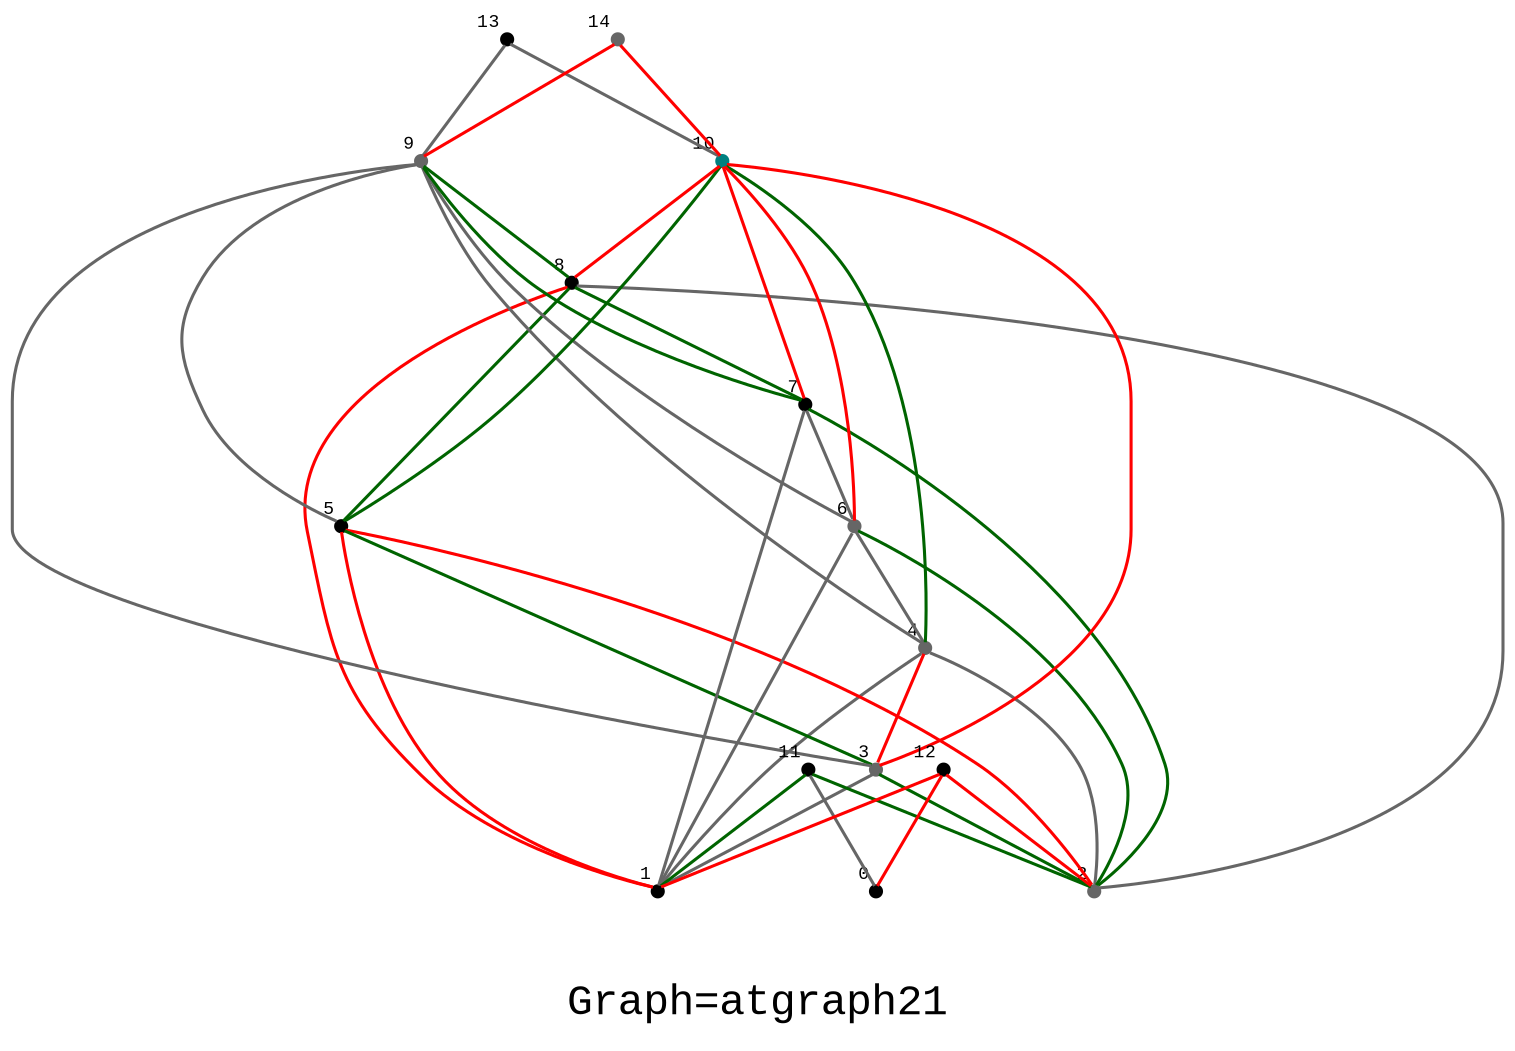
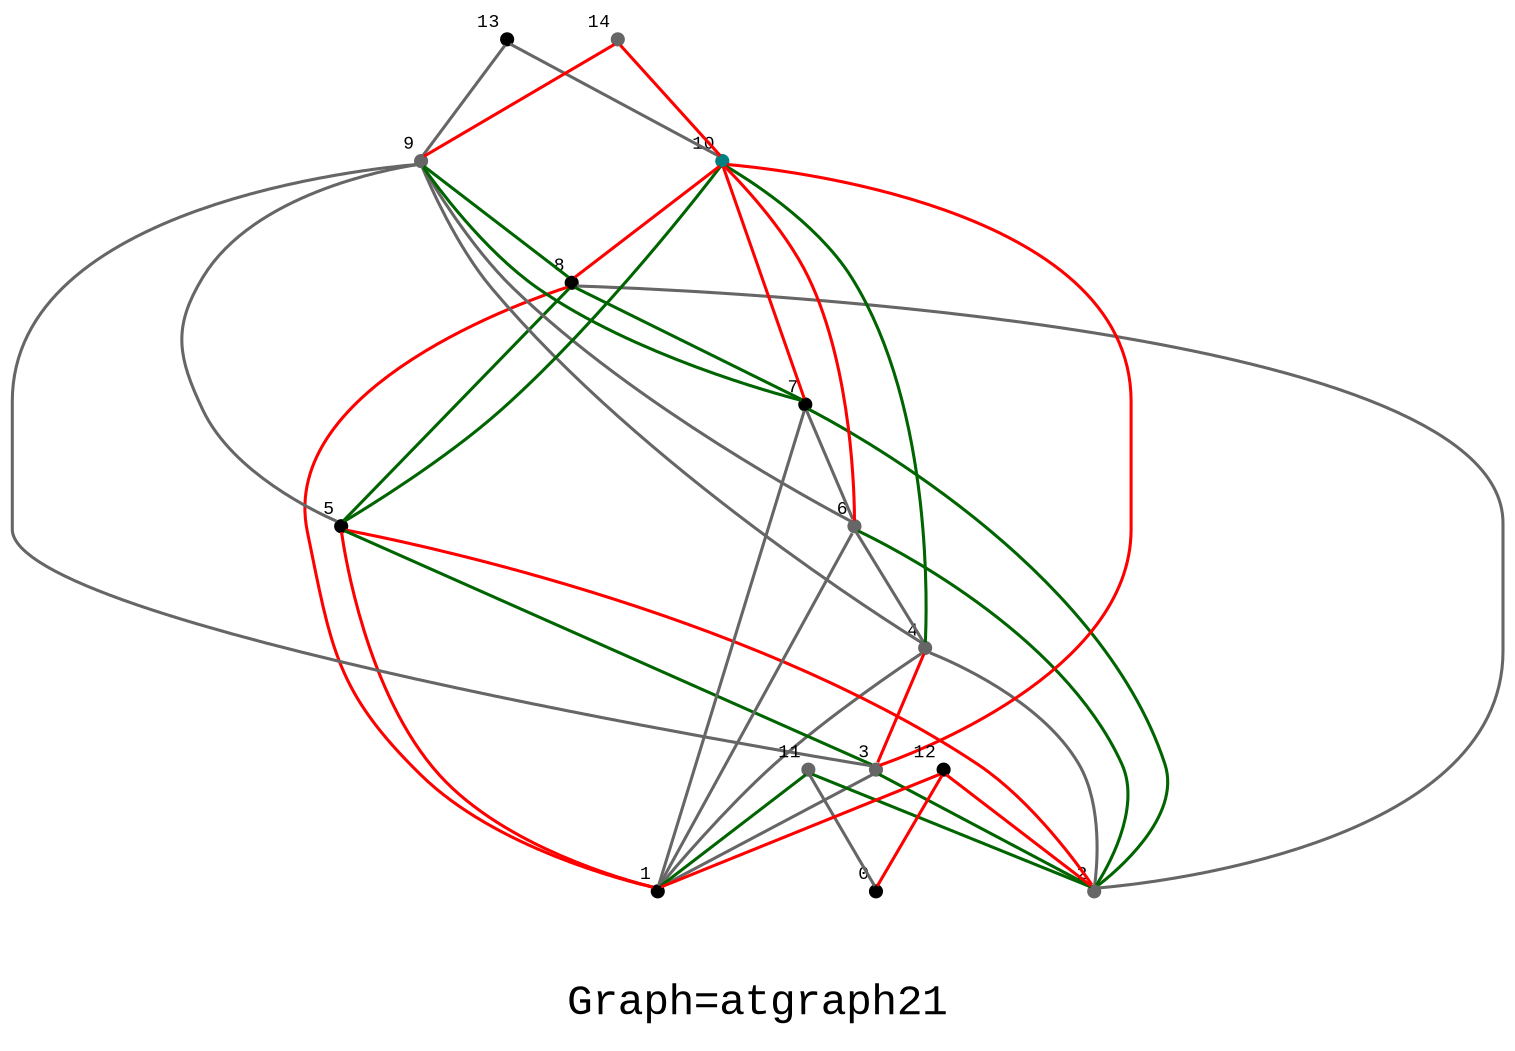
node "11": color black -> gray40
